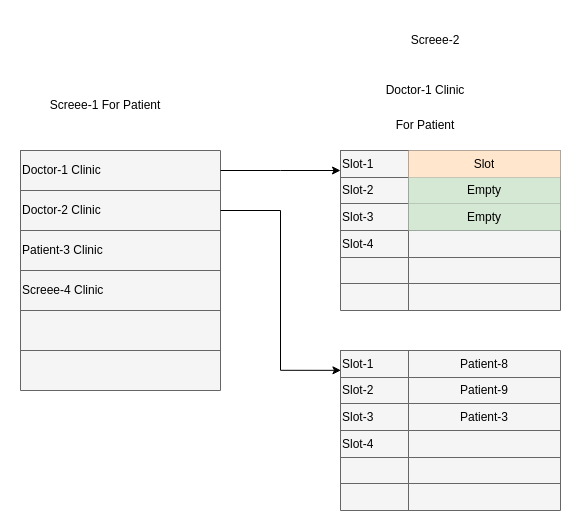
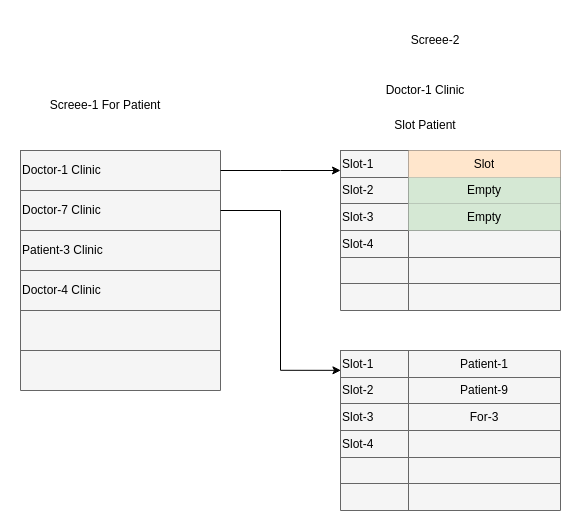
node "For Patient": label "For Patient" -> "Slot Patient"
node "Doctor-2 Clinic": label "Doctor-2 Clinic" -> "Doctor-7 Clinic"
node "Screee-4 Clinic": label "Screee-4 Clinic" -> "Doctor-4 Clinic"
node "Patient-8": label "Patient-8" -> "Patient-1"
node "Patient-3": label "Patient-3" -> "For-3"
